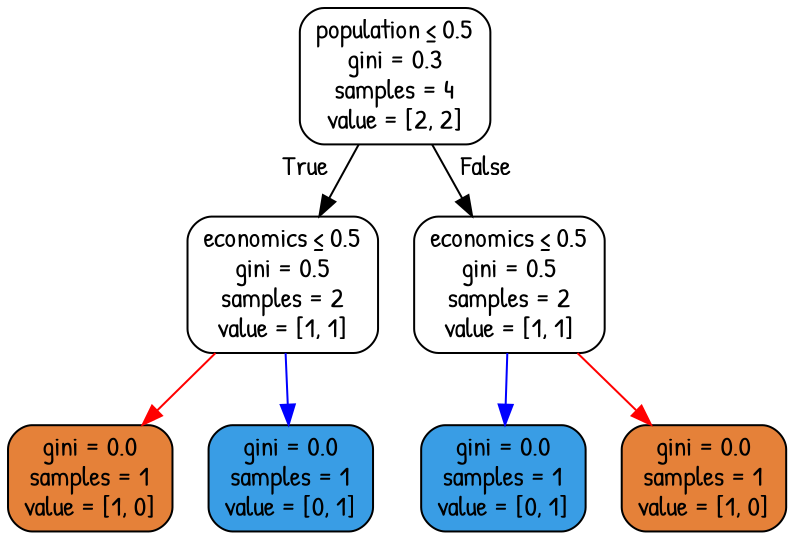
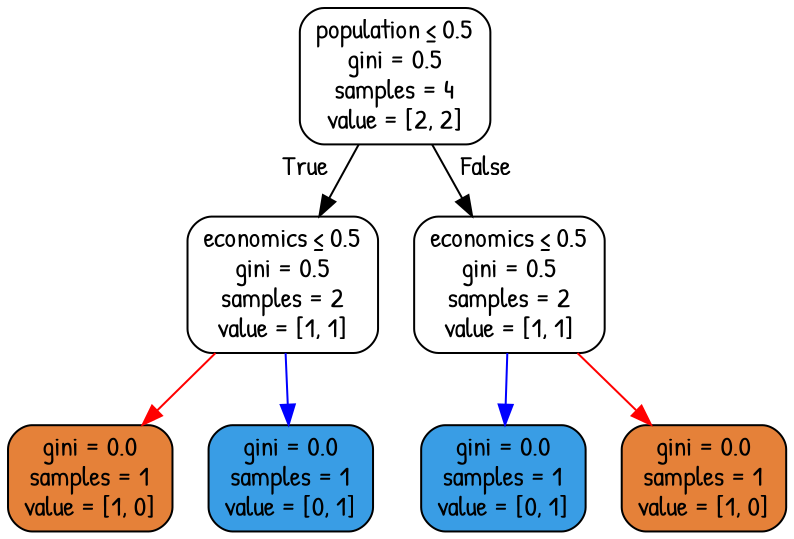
node "population ≤ 0.5": text "gini = 0.3" -> "gini = 0.5"
